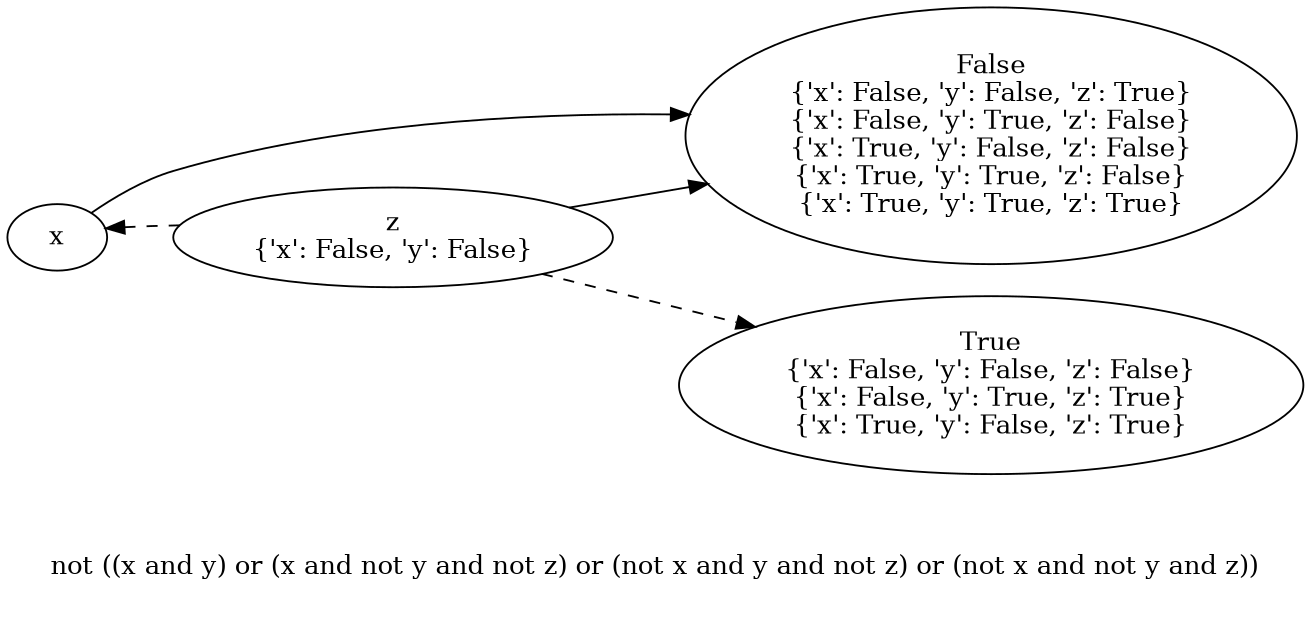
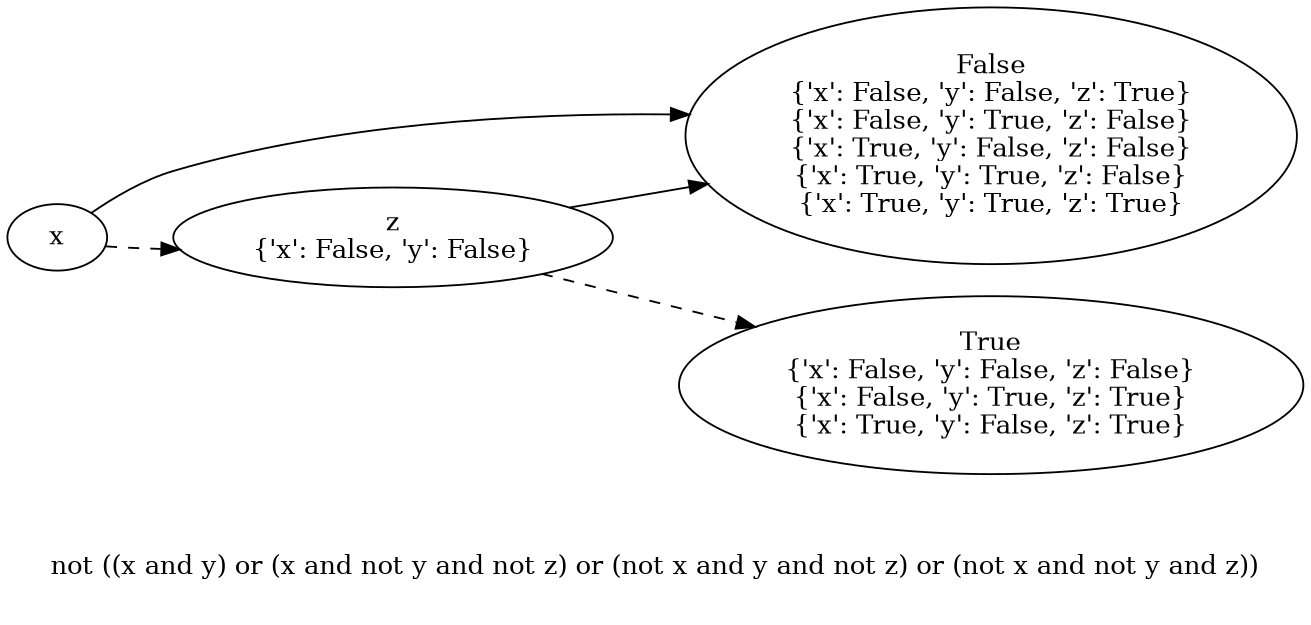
edge "z {'x': False, 'y': False}" -> "x": reversed
